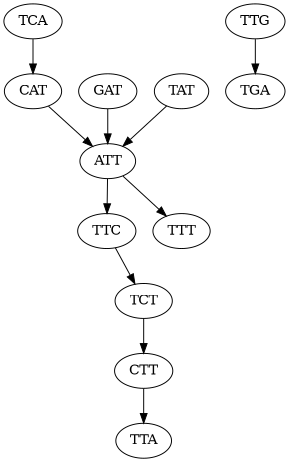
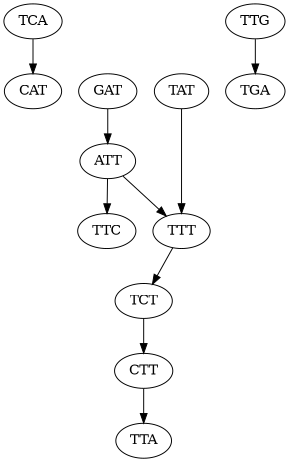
edge "CAT" -> "ATT": removed
edge "TAT" -> "ATT": now "TAT" -> "TTT"
edge "TTC" -> "TCT": now "TTT" -> "TCT"
